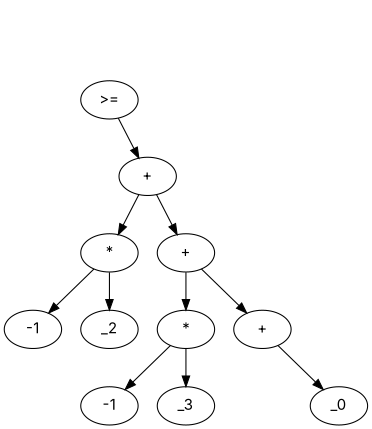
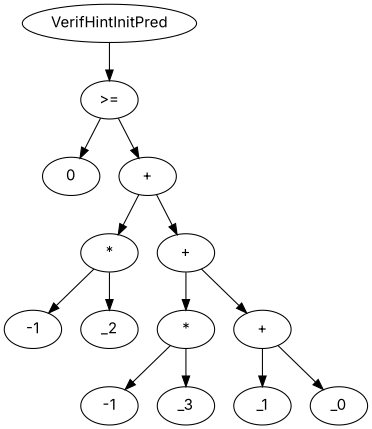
node "VerifHintInitPred": added
node "0": added
node "_1": added
